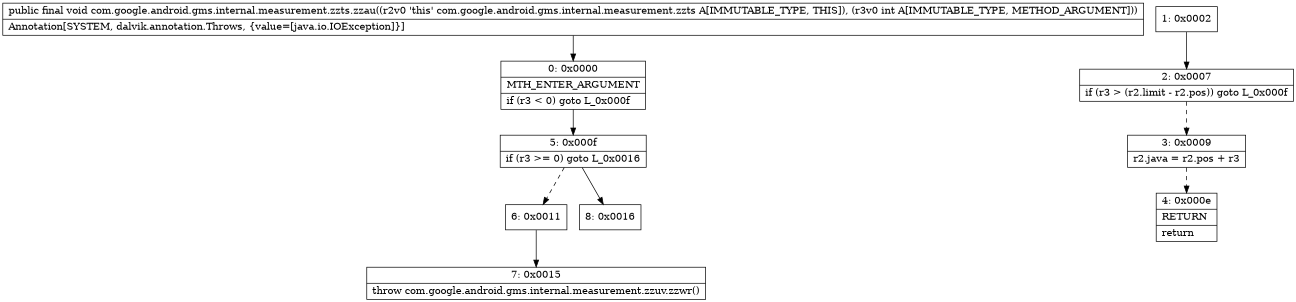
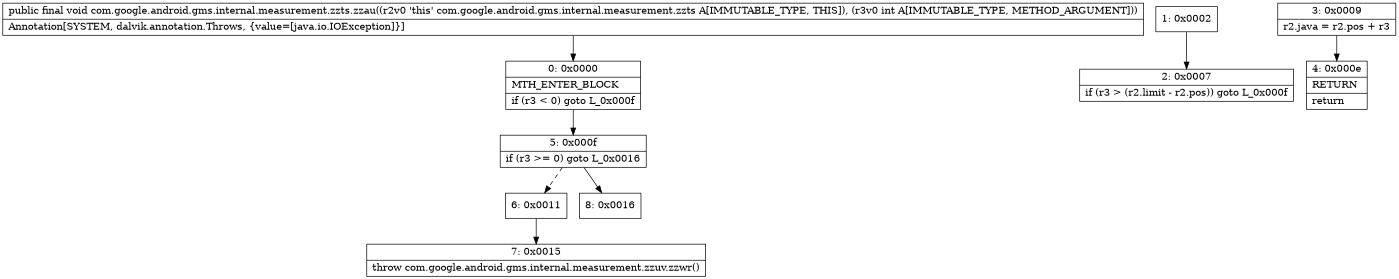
node "0: 0x0000": text "MTH_ENTER_ARGUMENT" -> "MTH_ENTER_BLOCK"
edge "2: 0x0007" -> "3: 0x0009": removed
edge "3: 0x0009" -> "4: 0x000e": style dashed -> solid
